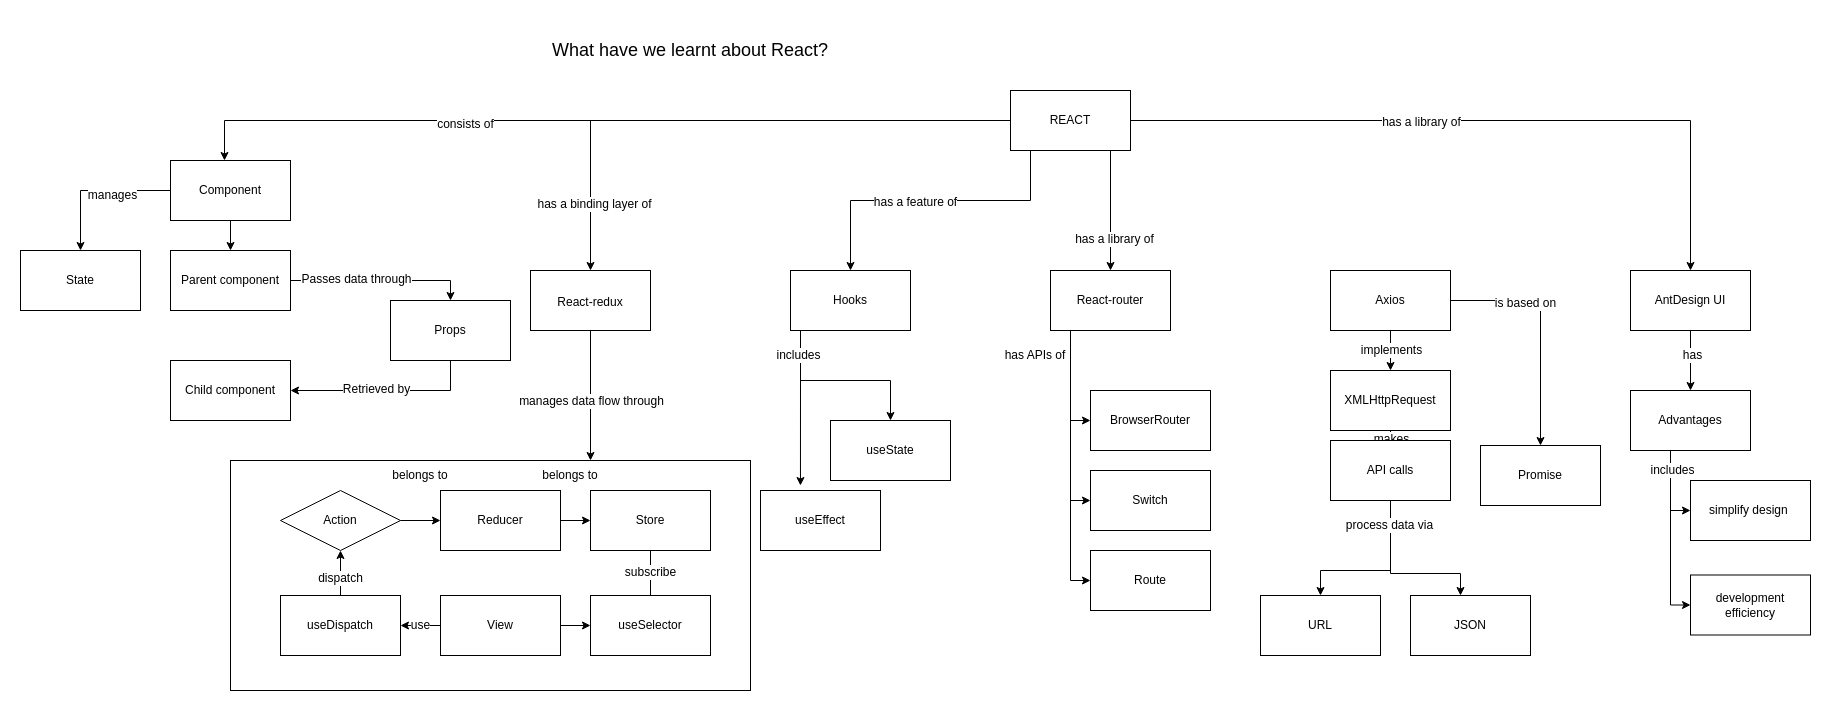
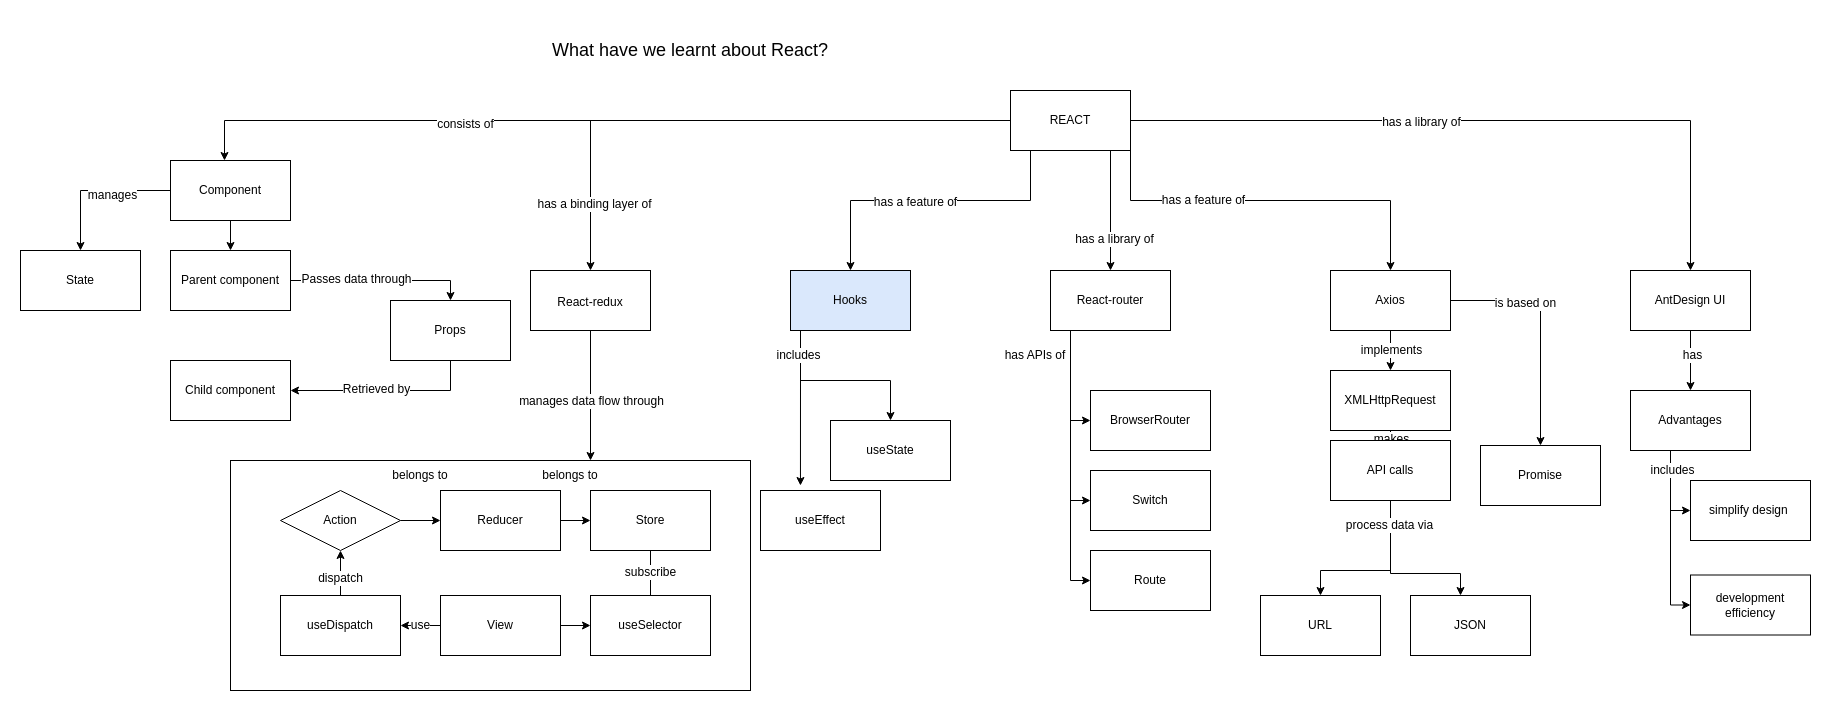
edge "REACT" -> "Axios": added, label "has a feature of"
node "Hooks": fillcolor #ffffff -> #dae8fc
